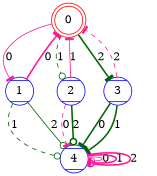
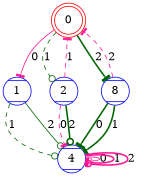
edge "1" -> "0": removed, label "0"
edge "2" -> "0": style solid -> dashed
node "3": label "3" -> "8"
